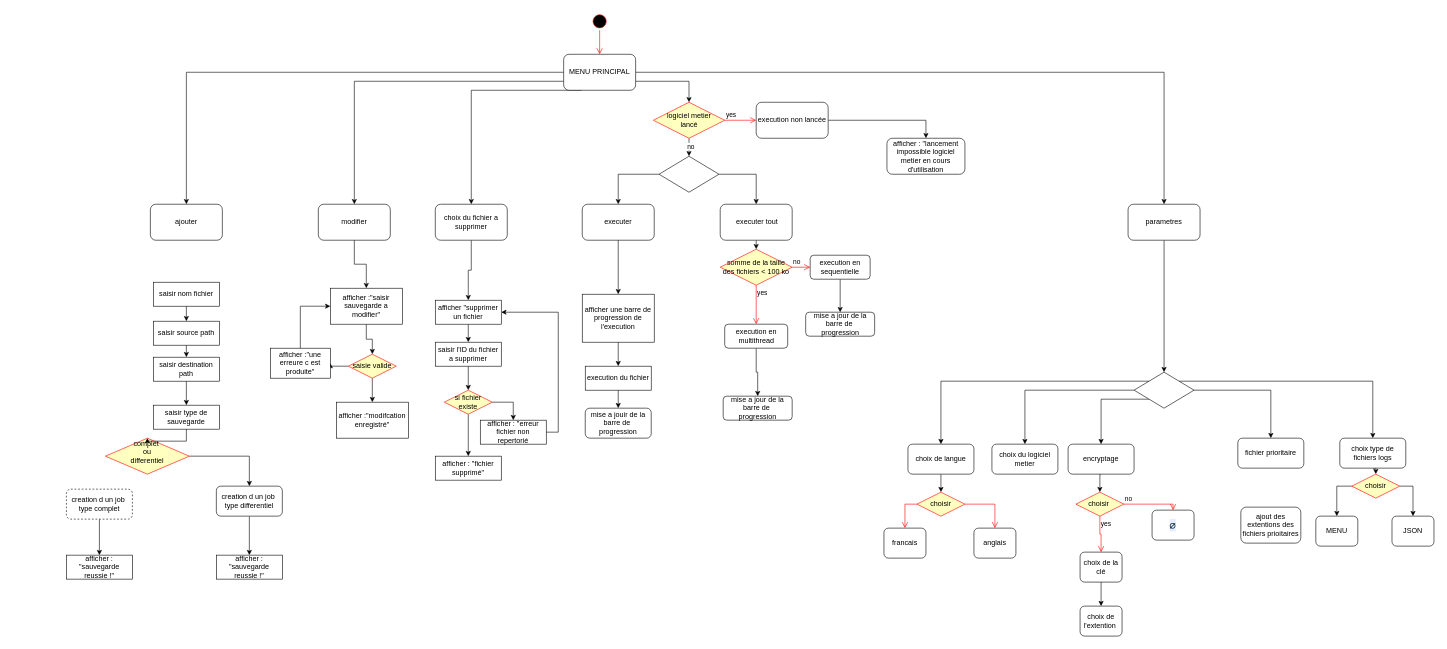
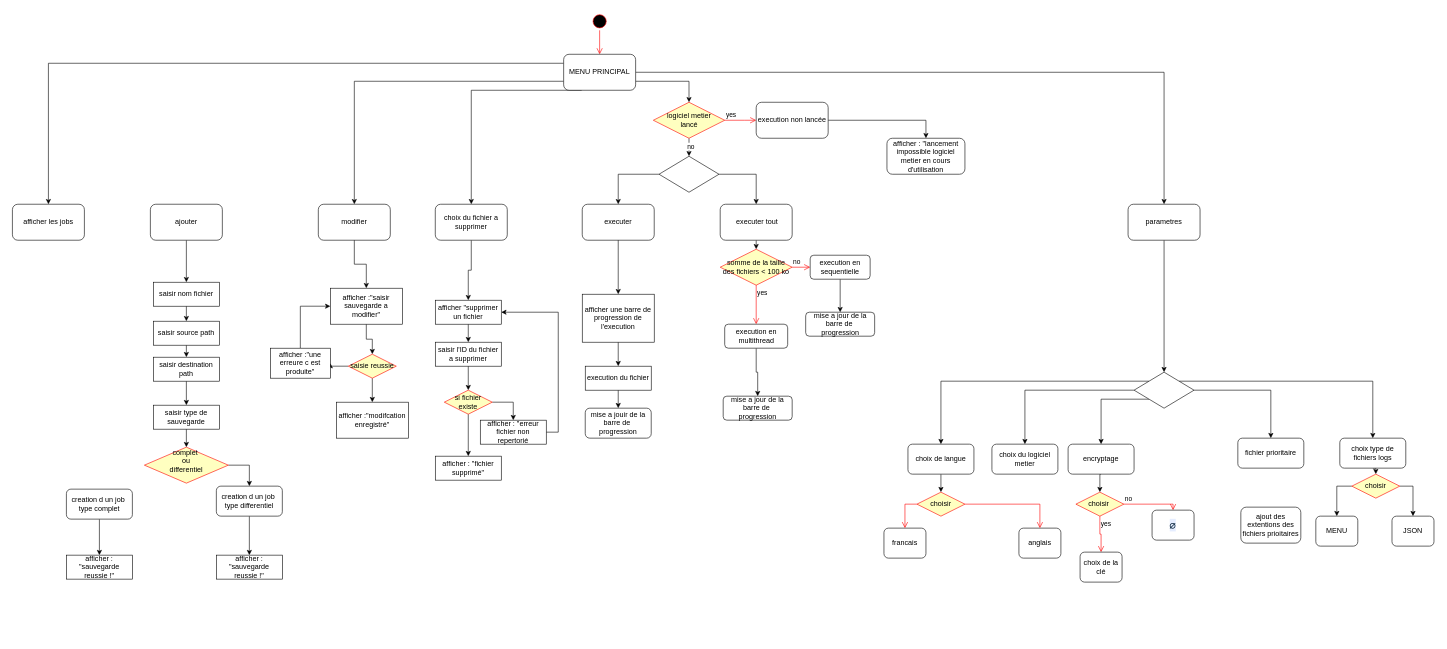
edge "MENU PRINCIPAL" -> "afficher les jobs": added
edge "MENU PRINCIPAL" -> "ajouter": removed
node "afficher les jobs": added
edge "ajouter" -> "saisir nom fichier": added
node "saisie valide": label "saisie valide" -> "saisie reussie"
node "complet ou differentiel": moved (147, 456) -> (186, 465)
node "creation d un job type complet": style dashed -> solid
node "anglais": moved (995, 543) -> (1040, 543)
edge "choix de la clé" -> "choix de l'extention": removed
node "choix de l'extention": removed
